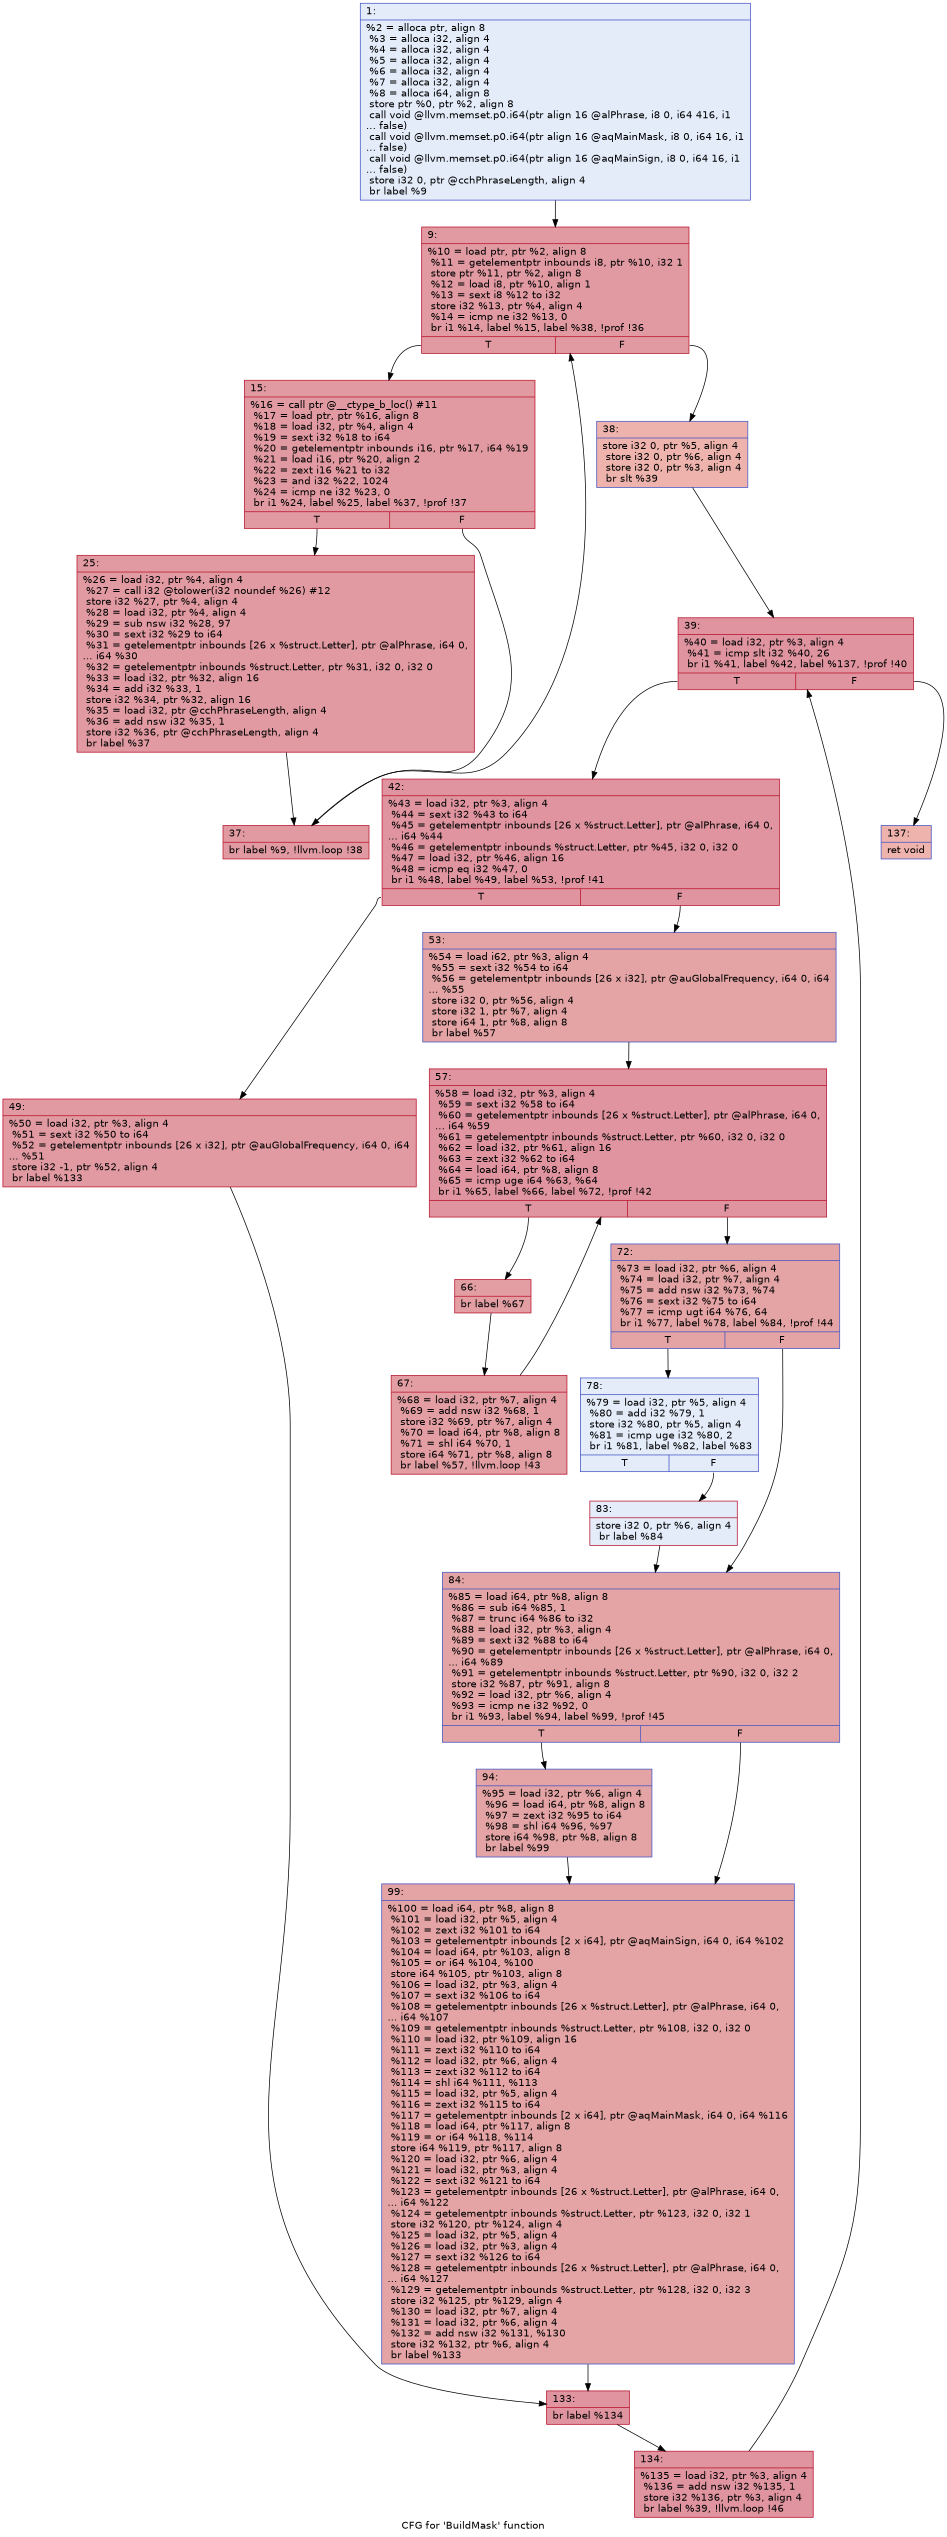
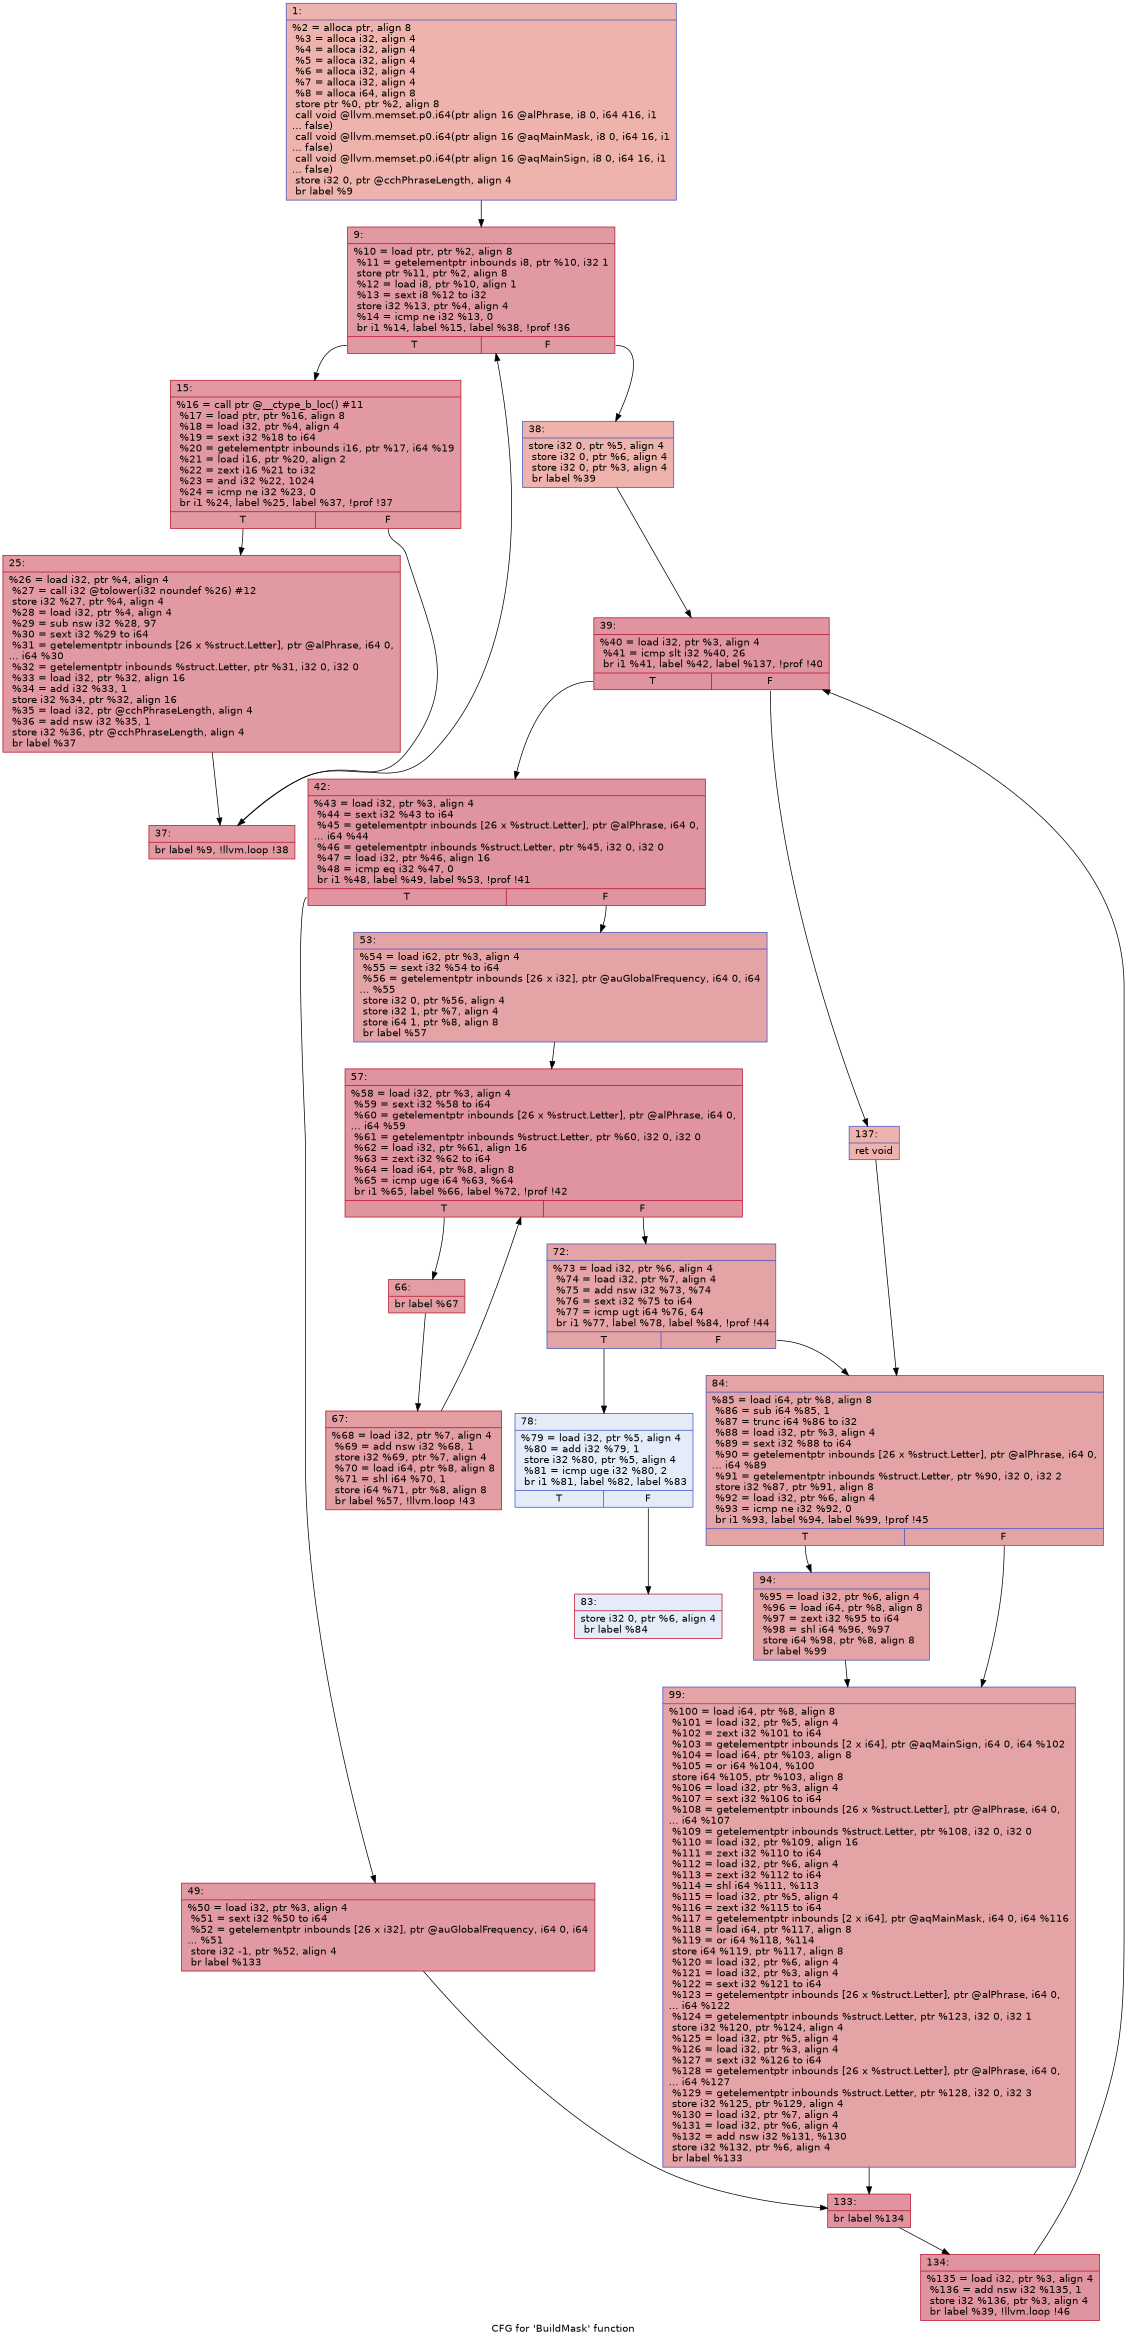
node "1:": fillcolor #c1d4f470 -> #d6524470
node "38:": text "br slt %39" -> "br label %39"
edge "83:" -> "84:": now "137:" -> "84:"
